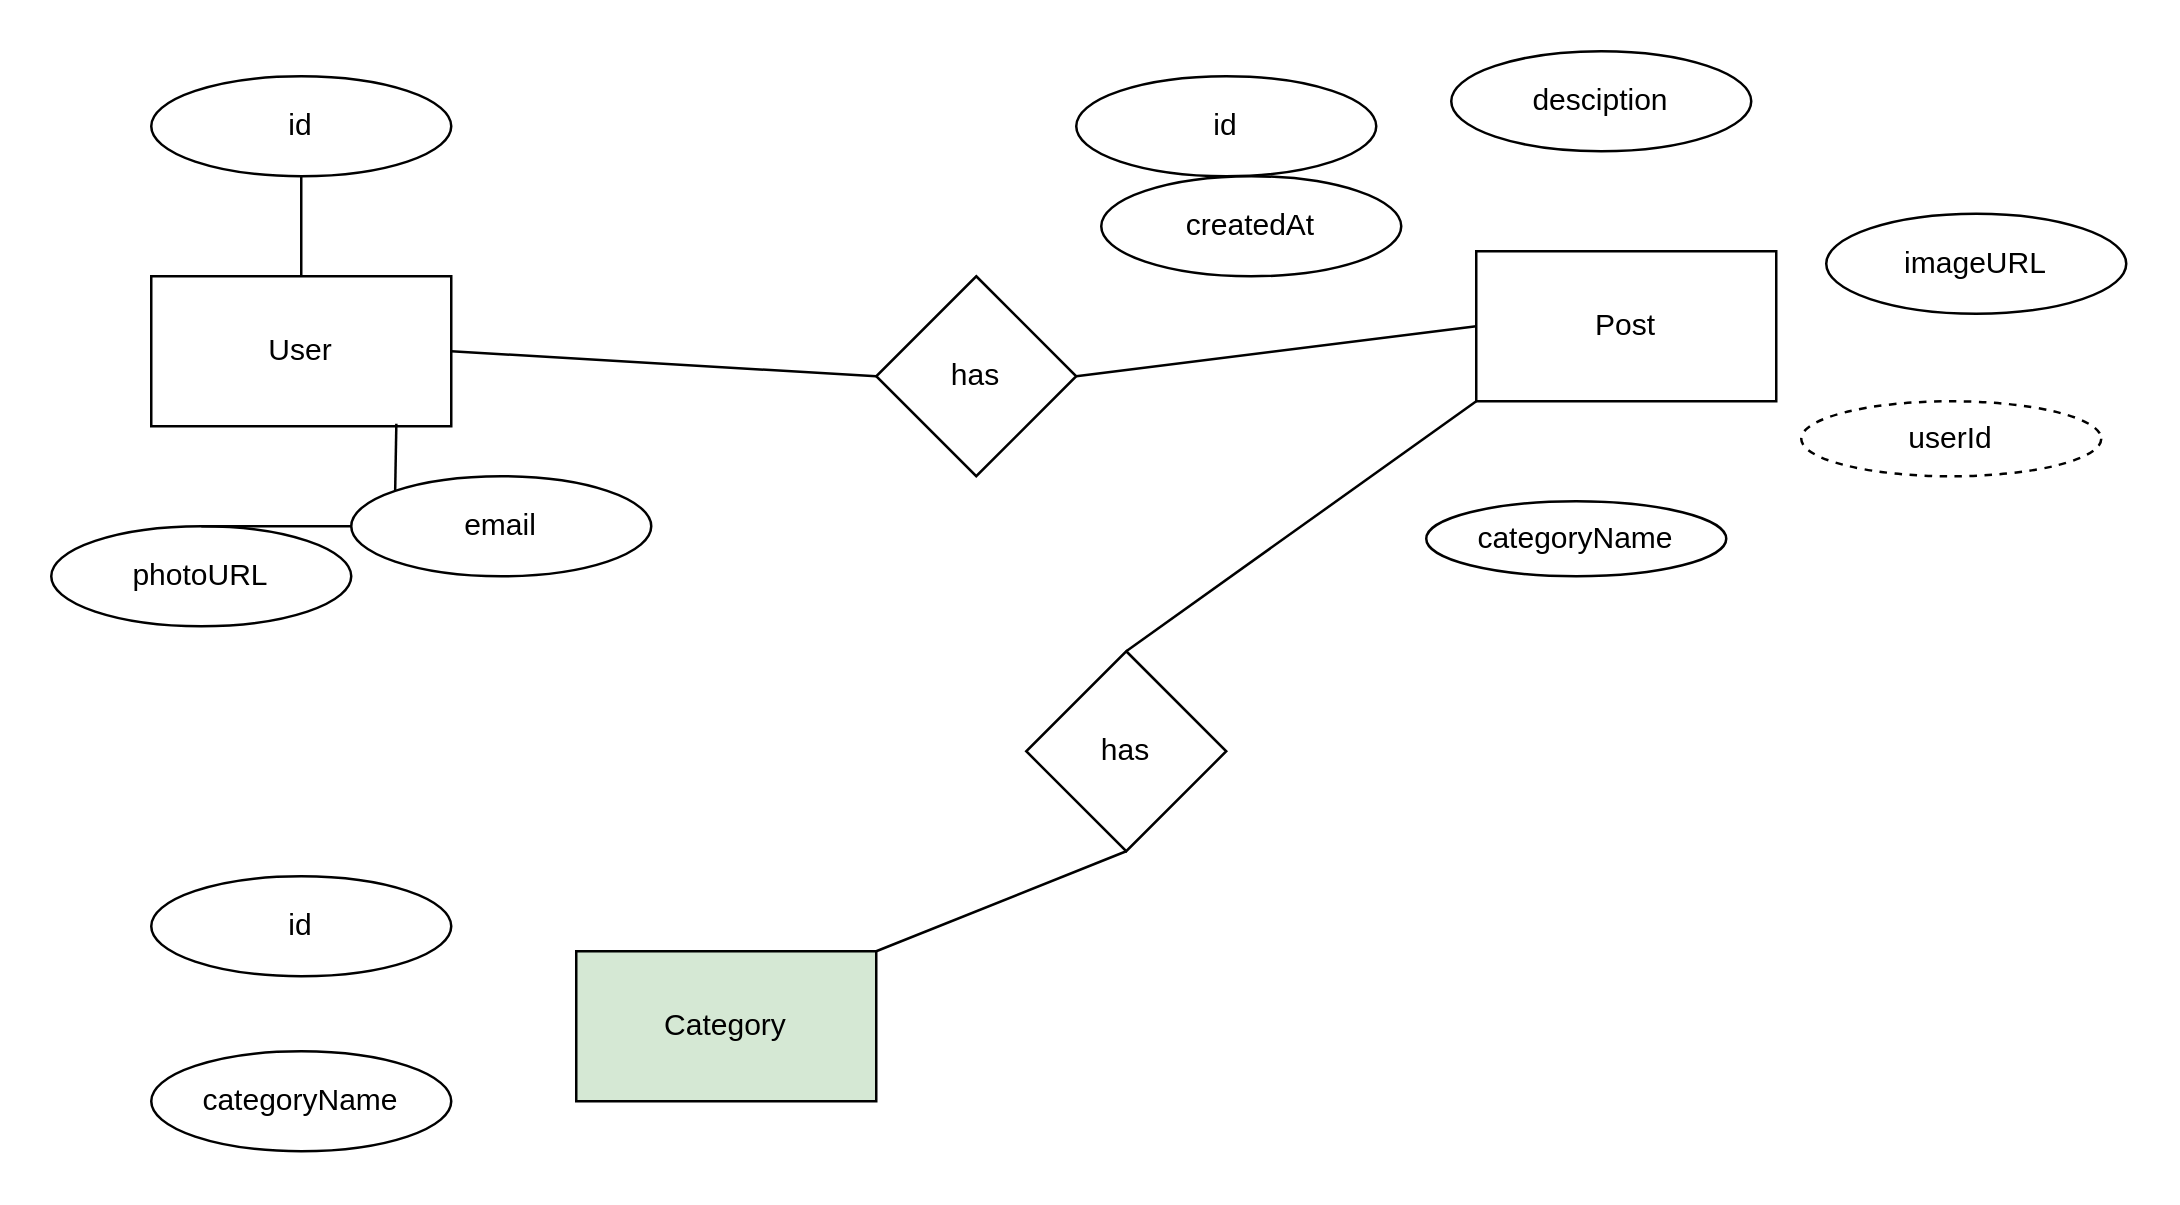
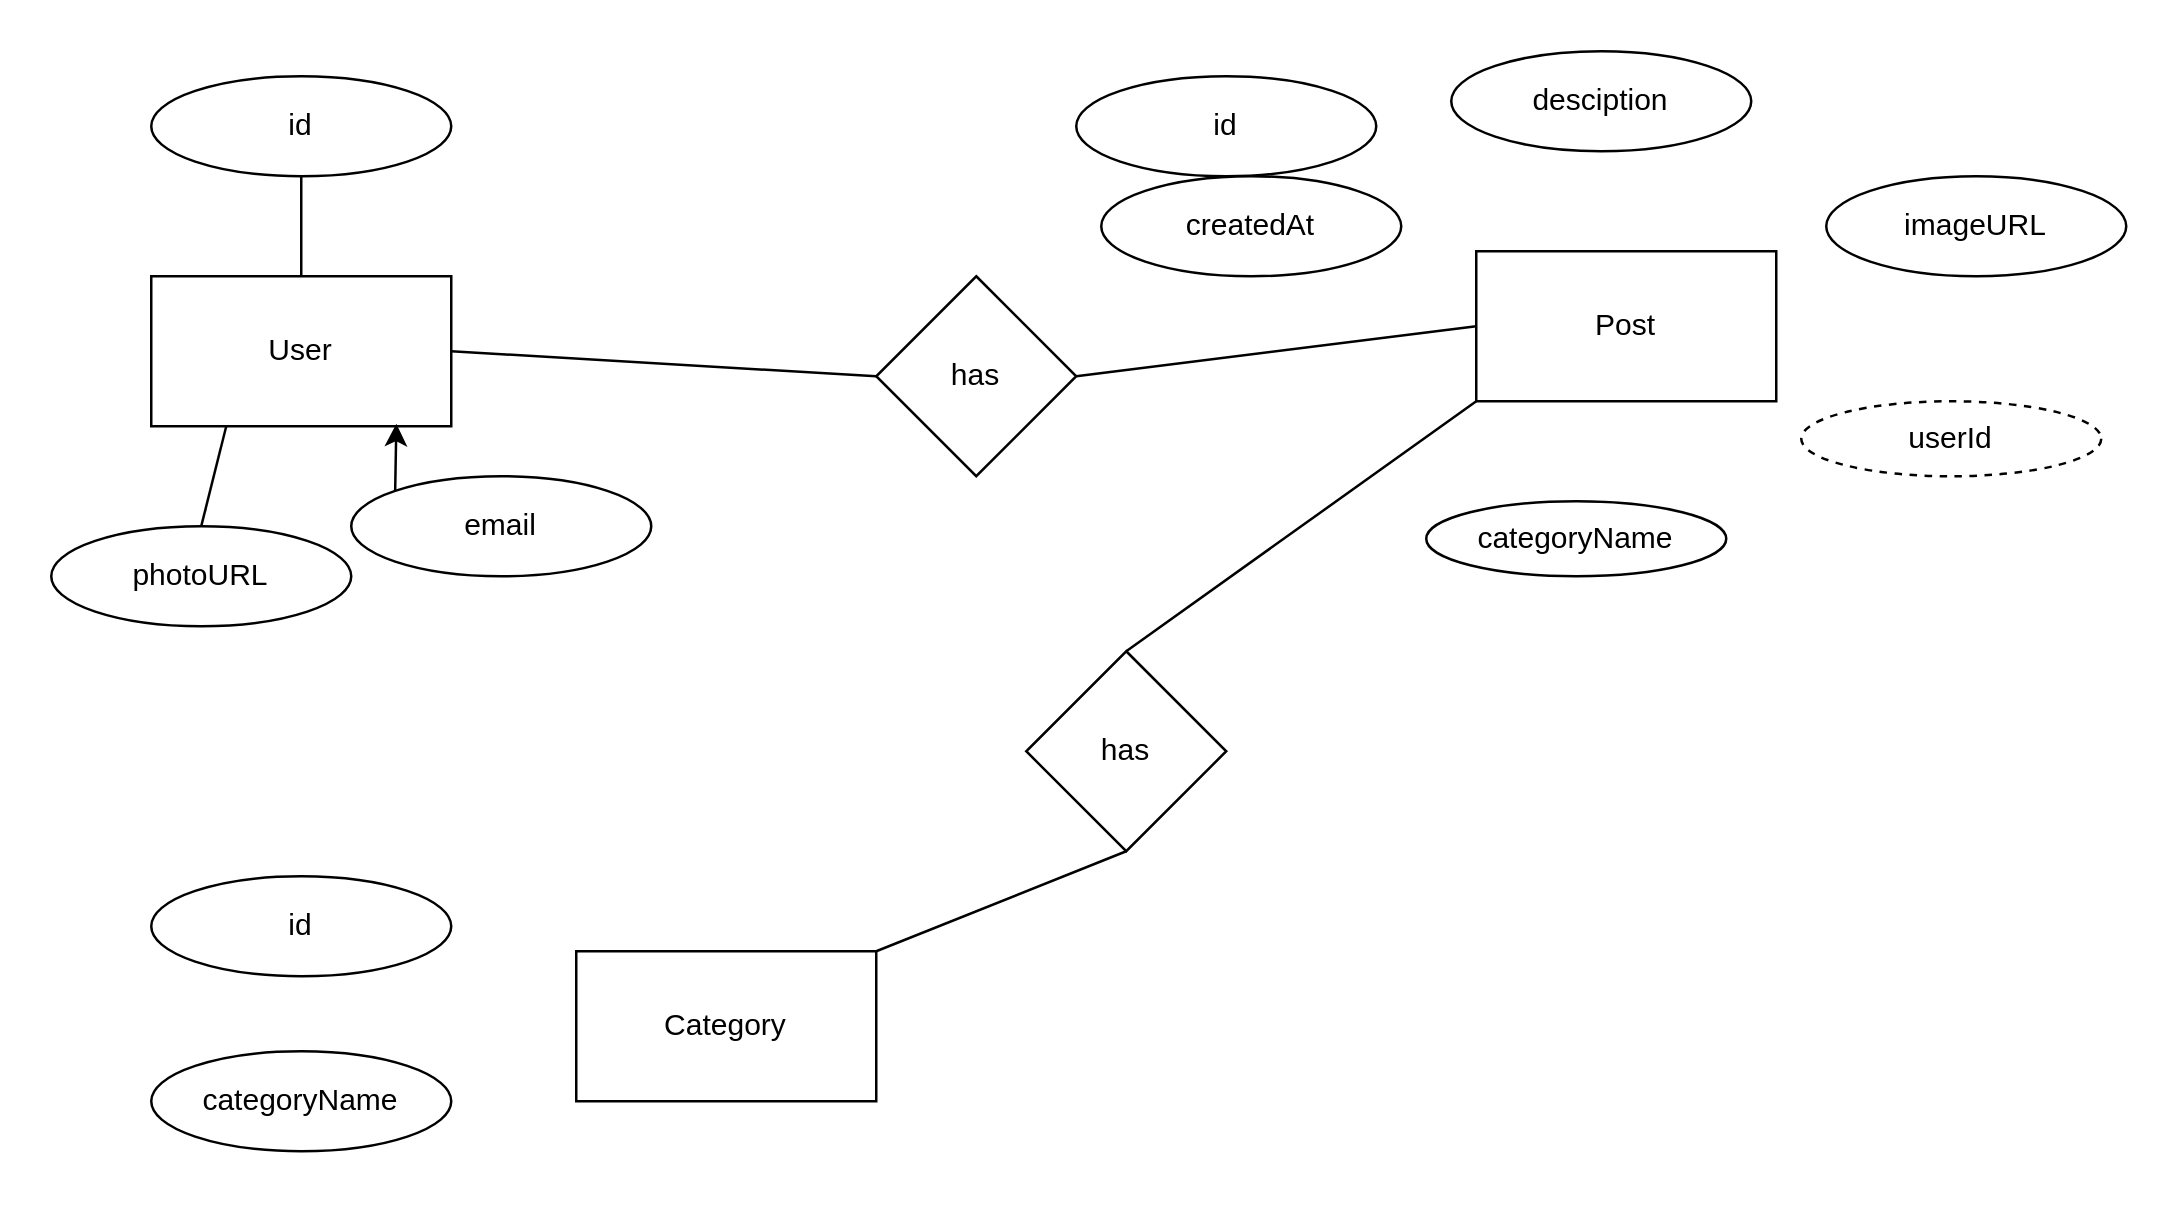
node "imageURL": moved (1976, 264) -> (1976, 226)
edge "User" -- "email": arrowhead none -> classic
edge "email" -- "photoURL": now "User" -- "photoURL"
node "Category": fillcolor #d5e8d4 -> #ffffff
